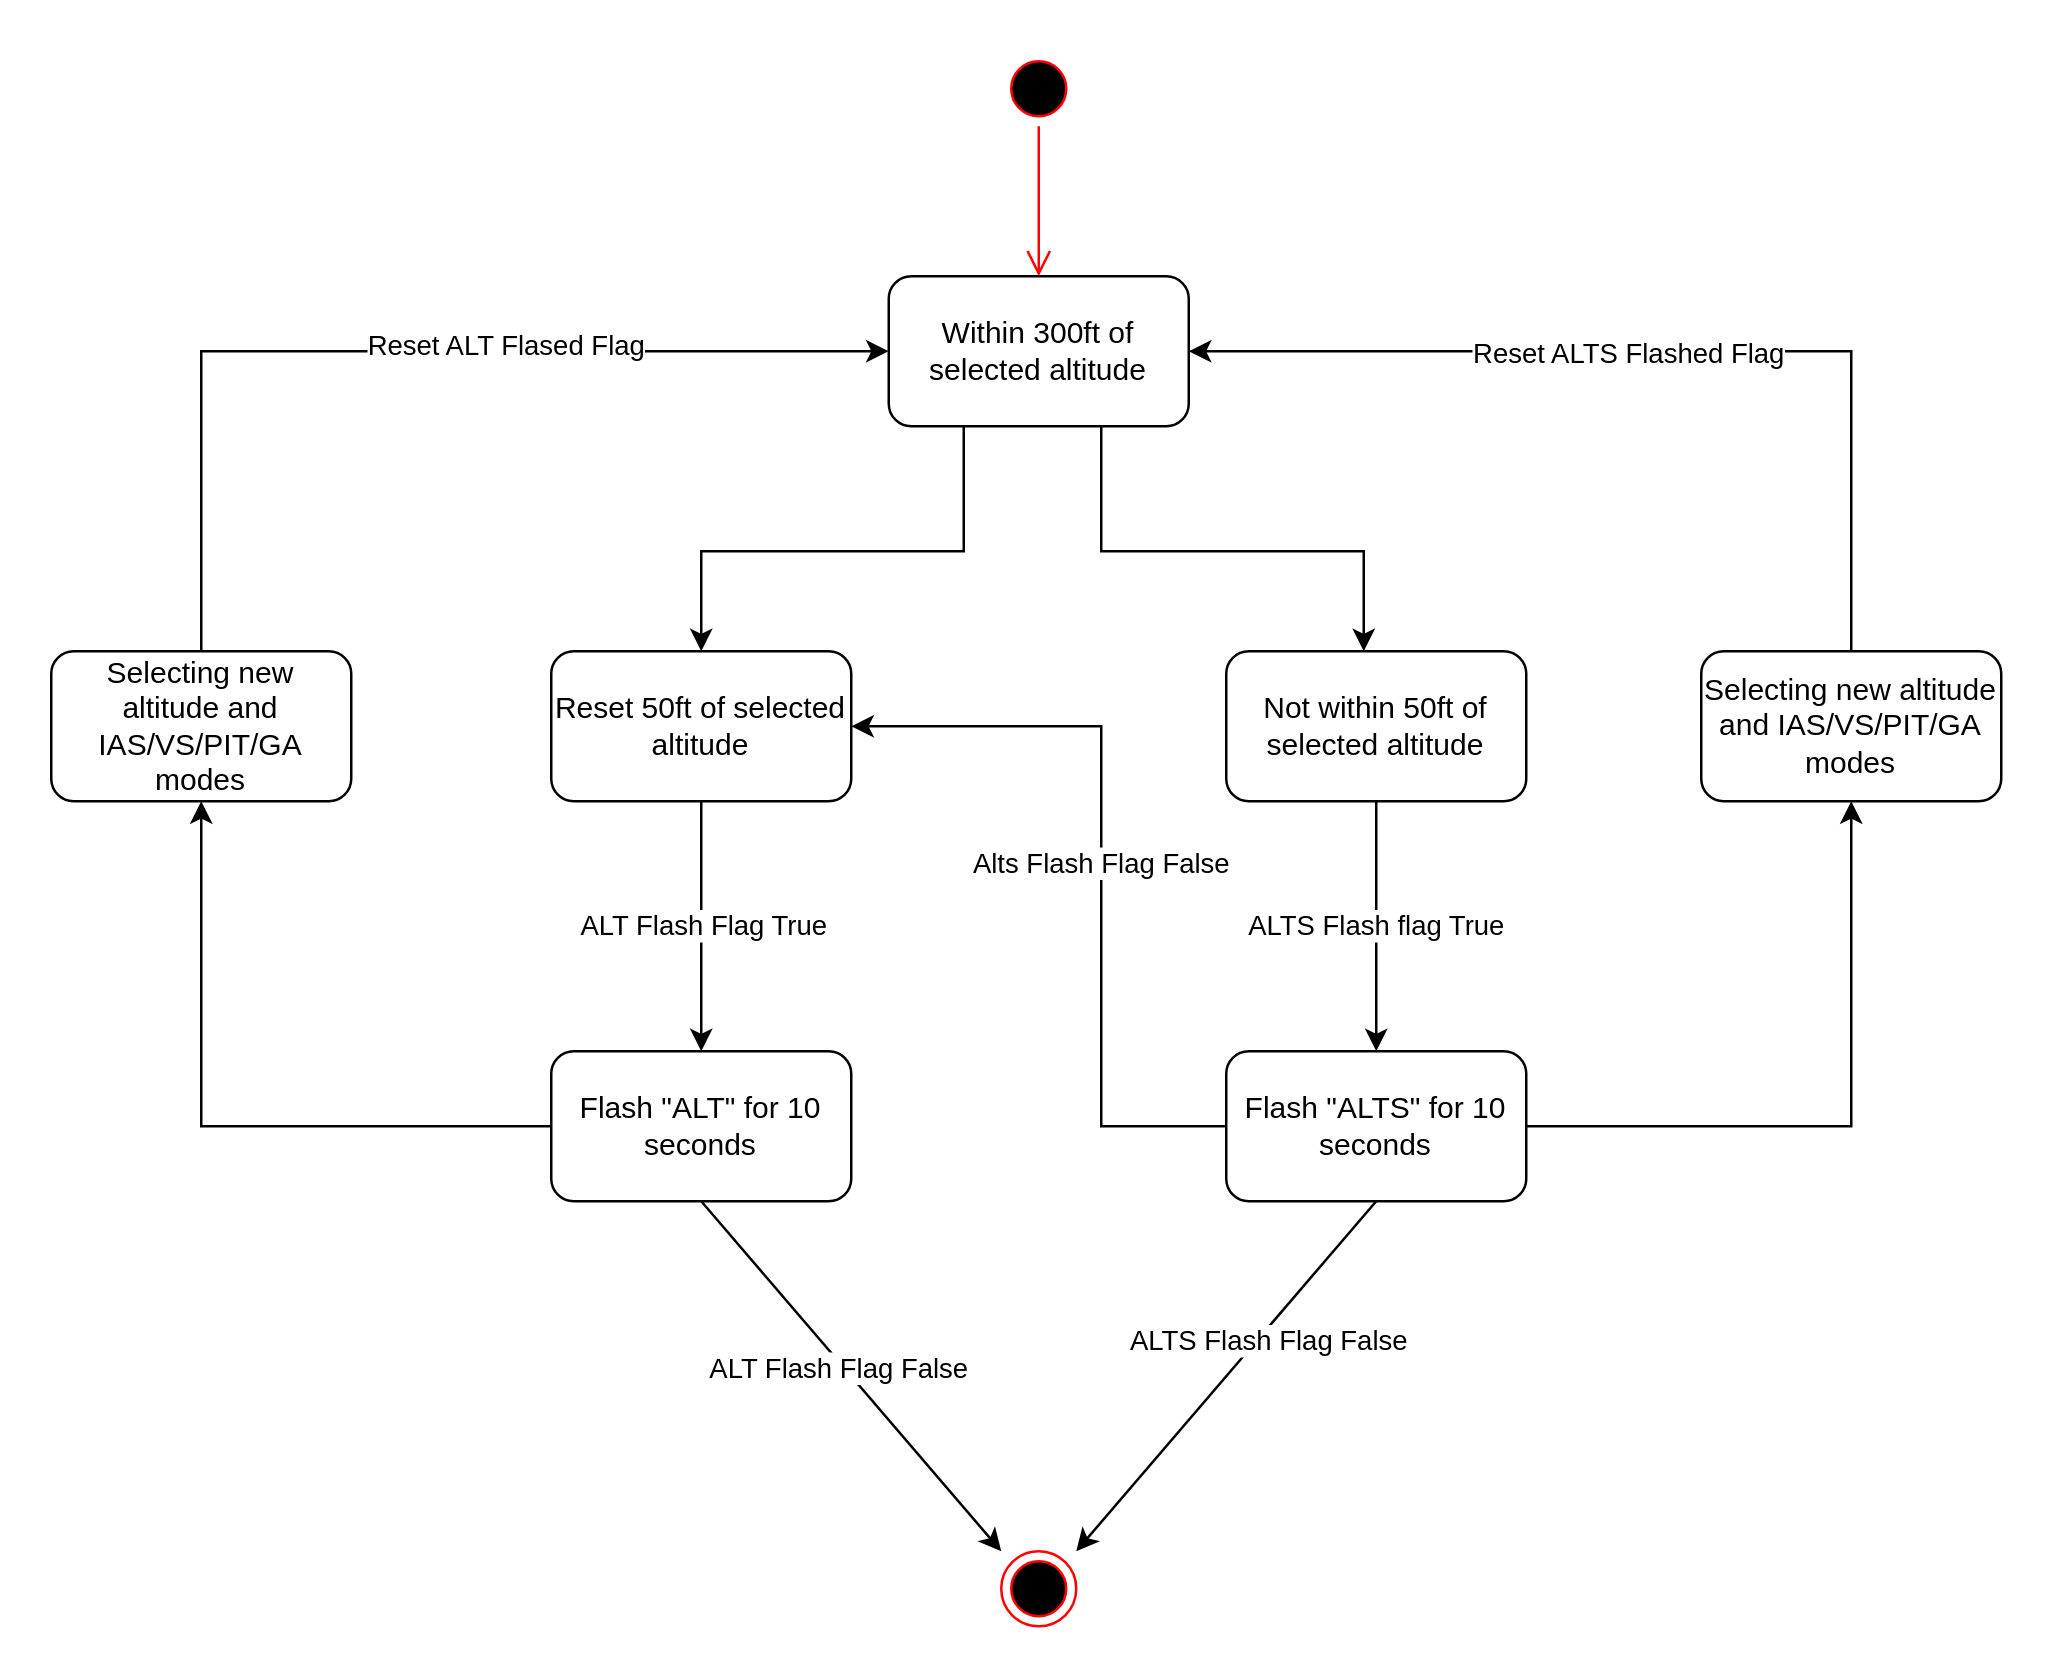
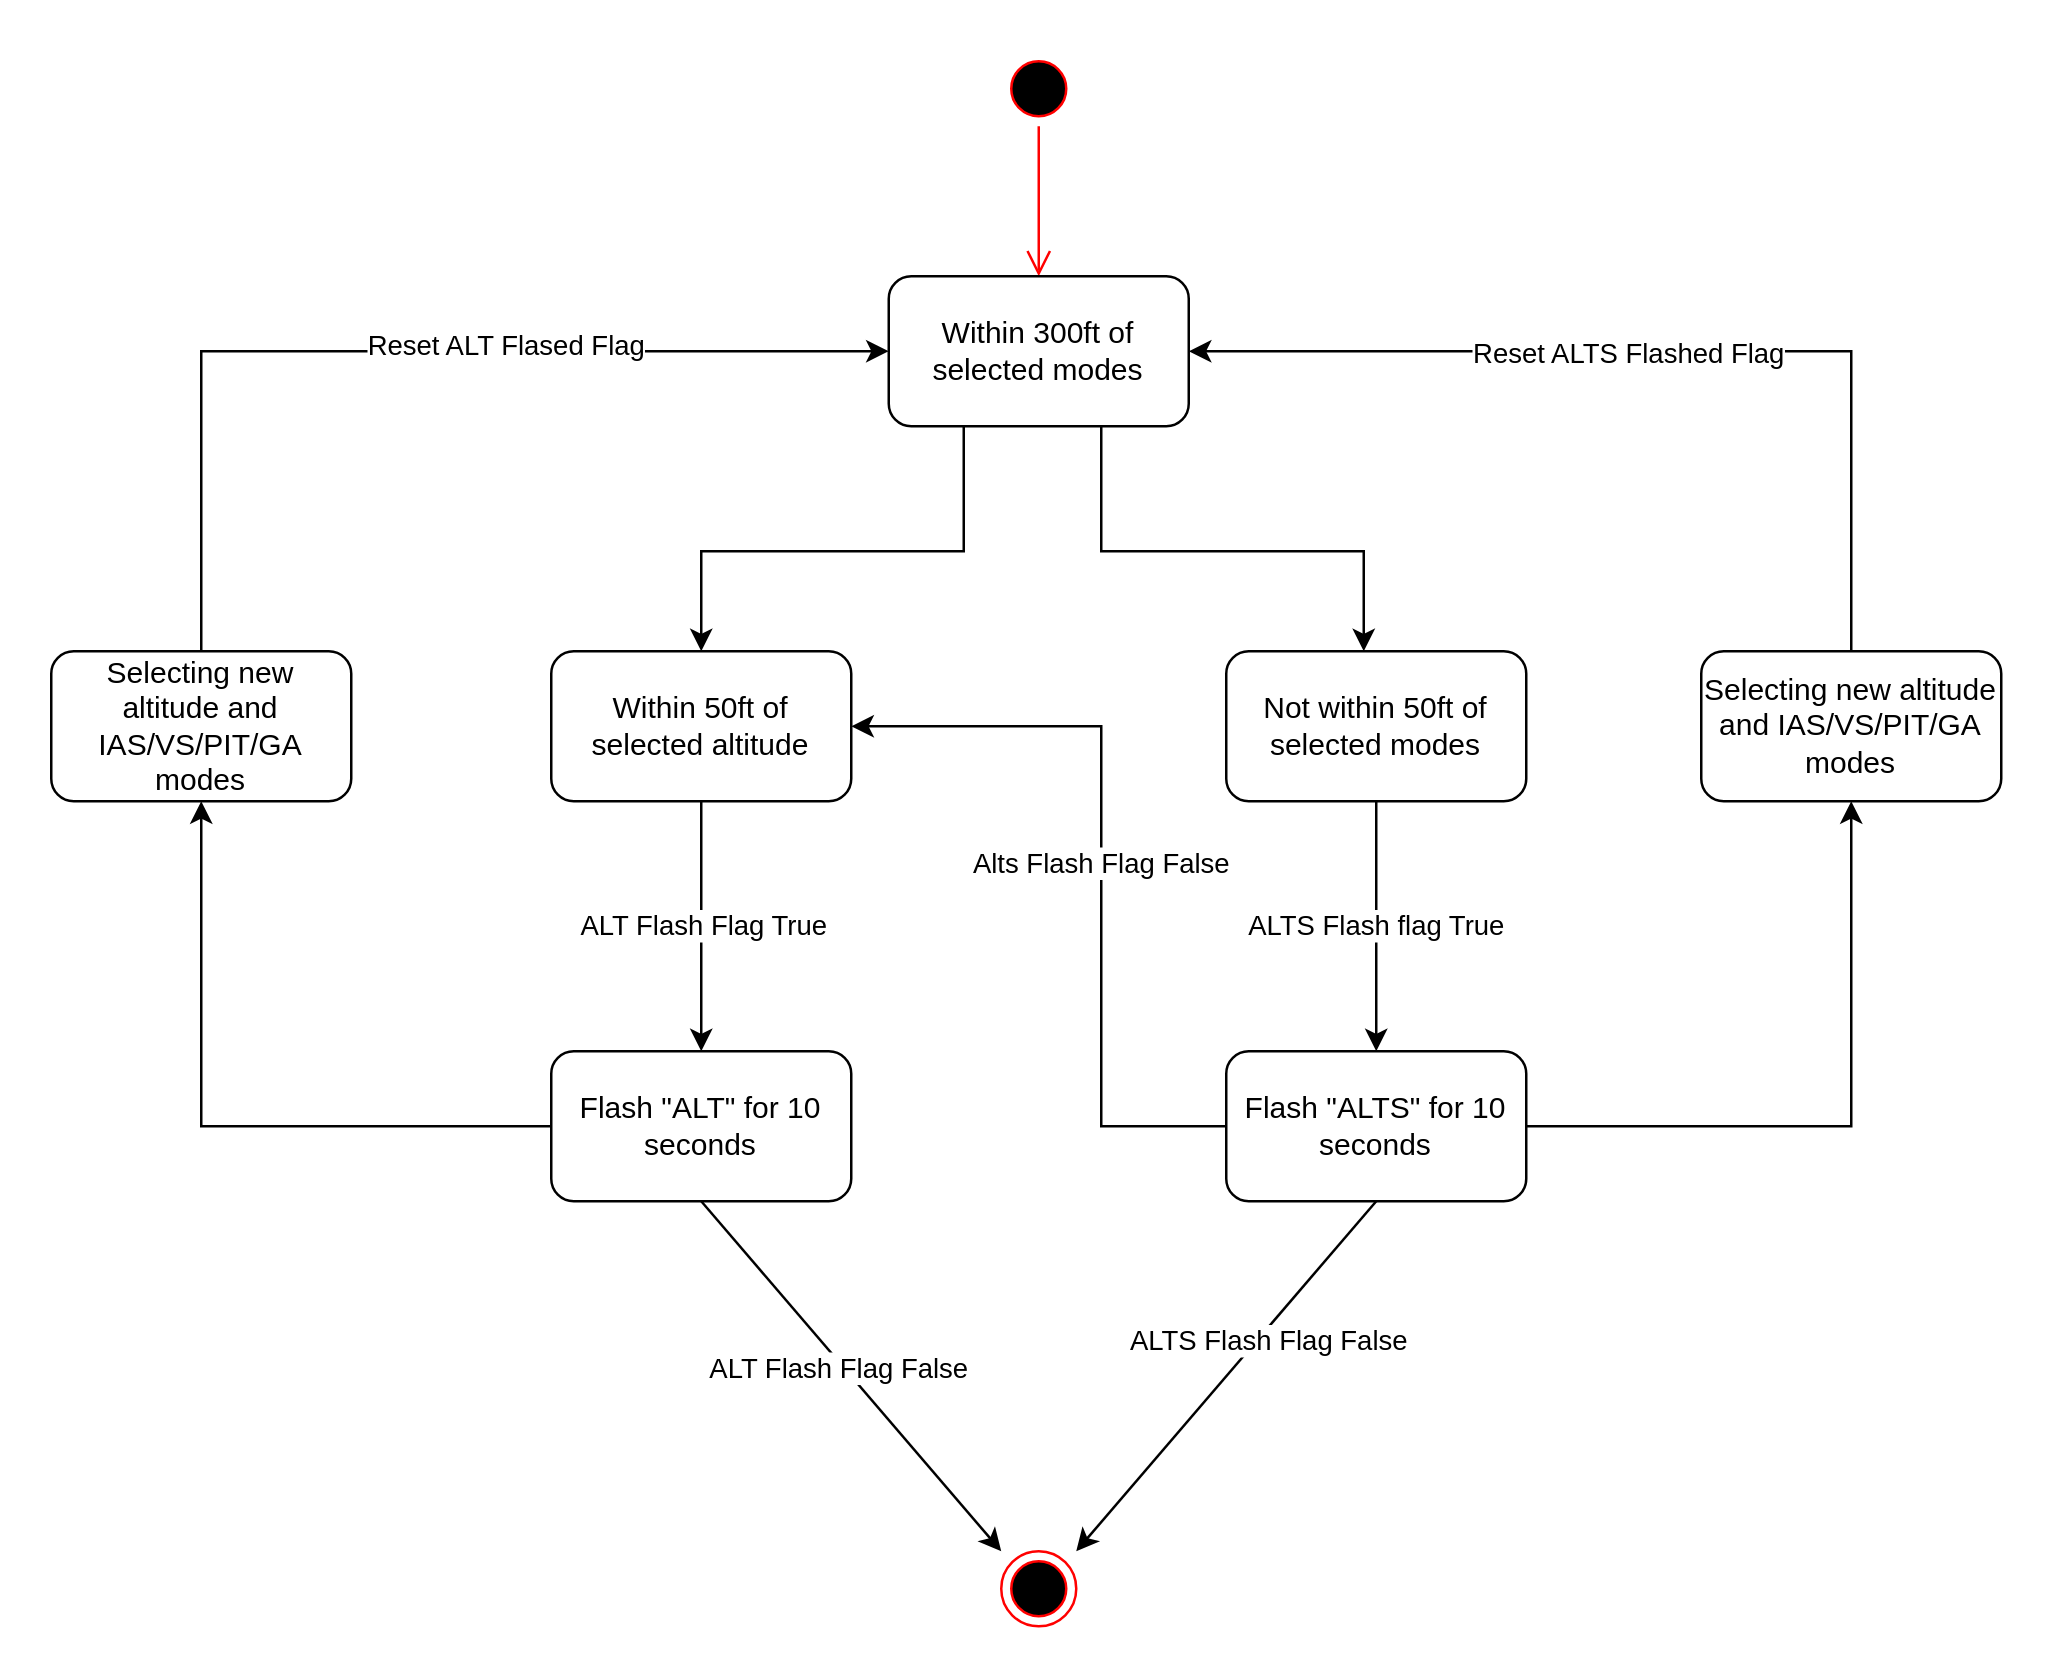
node "Within 300ft of selected altitude": label "Within 300ft of selected altitude" -> "Within 300ft of selected modes"
node "Reset 50ft of selected altitude": label "Reset 50ft of selected altitude" -> "Within 50ft of selected altitude"
node "Not within 50ft of selected altitude": label "Not within 50ft of selected altitude" -> "Not within 50ft of selected modes"
